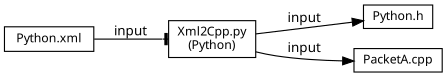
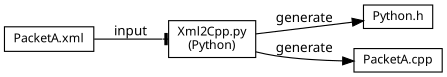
edge "Xml2Cpp.py (Python)" -> "Python.h": label "input" -> "generate"
node "Python.xml": label "Python.xml" -> "PacketA.xml"
edge "Xml2Cpp.py (Python)" -> "PacketA.cpp": label "input" -> "generate"
